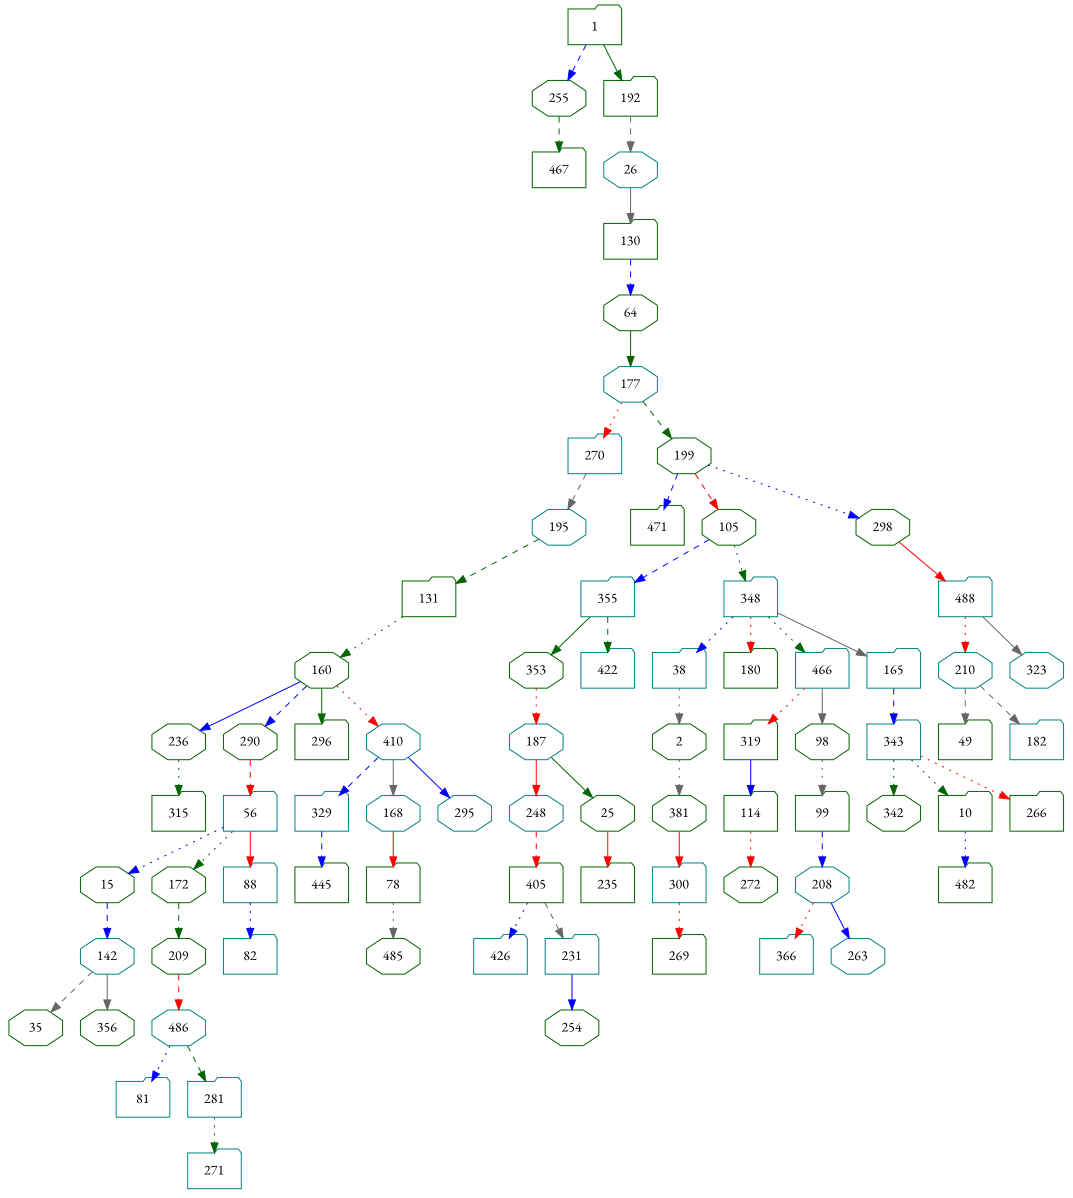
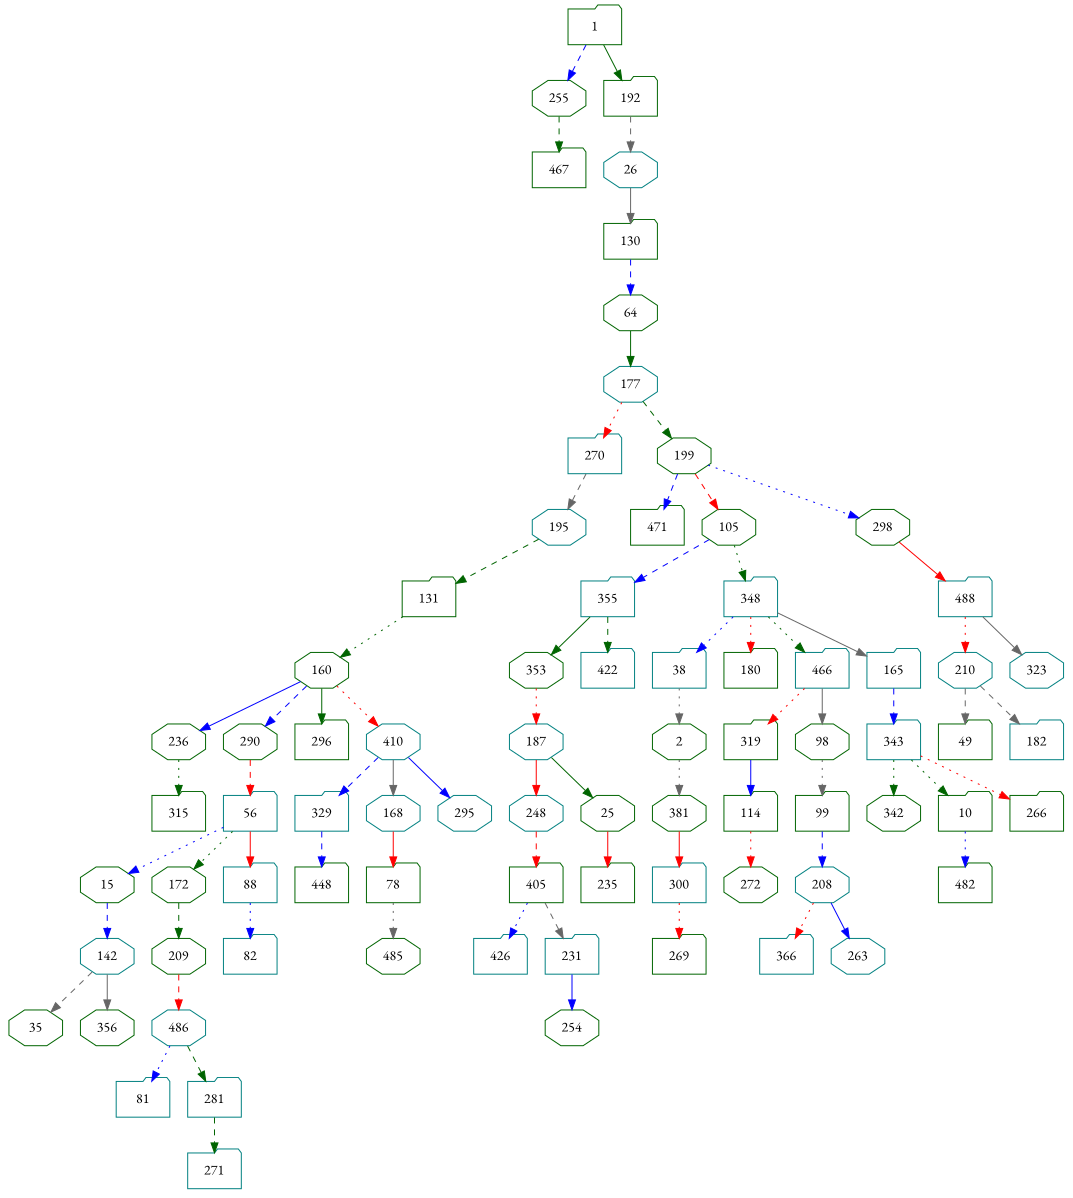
node "445": label "445" -> "448"
edge "281" -> "271": style dotted -> dashed
